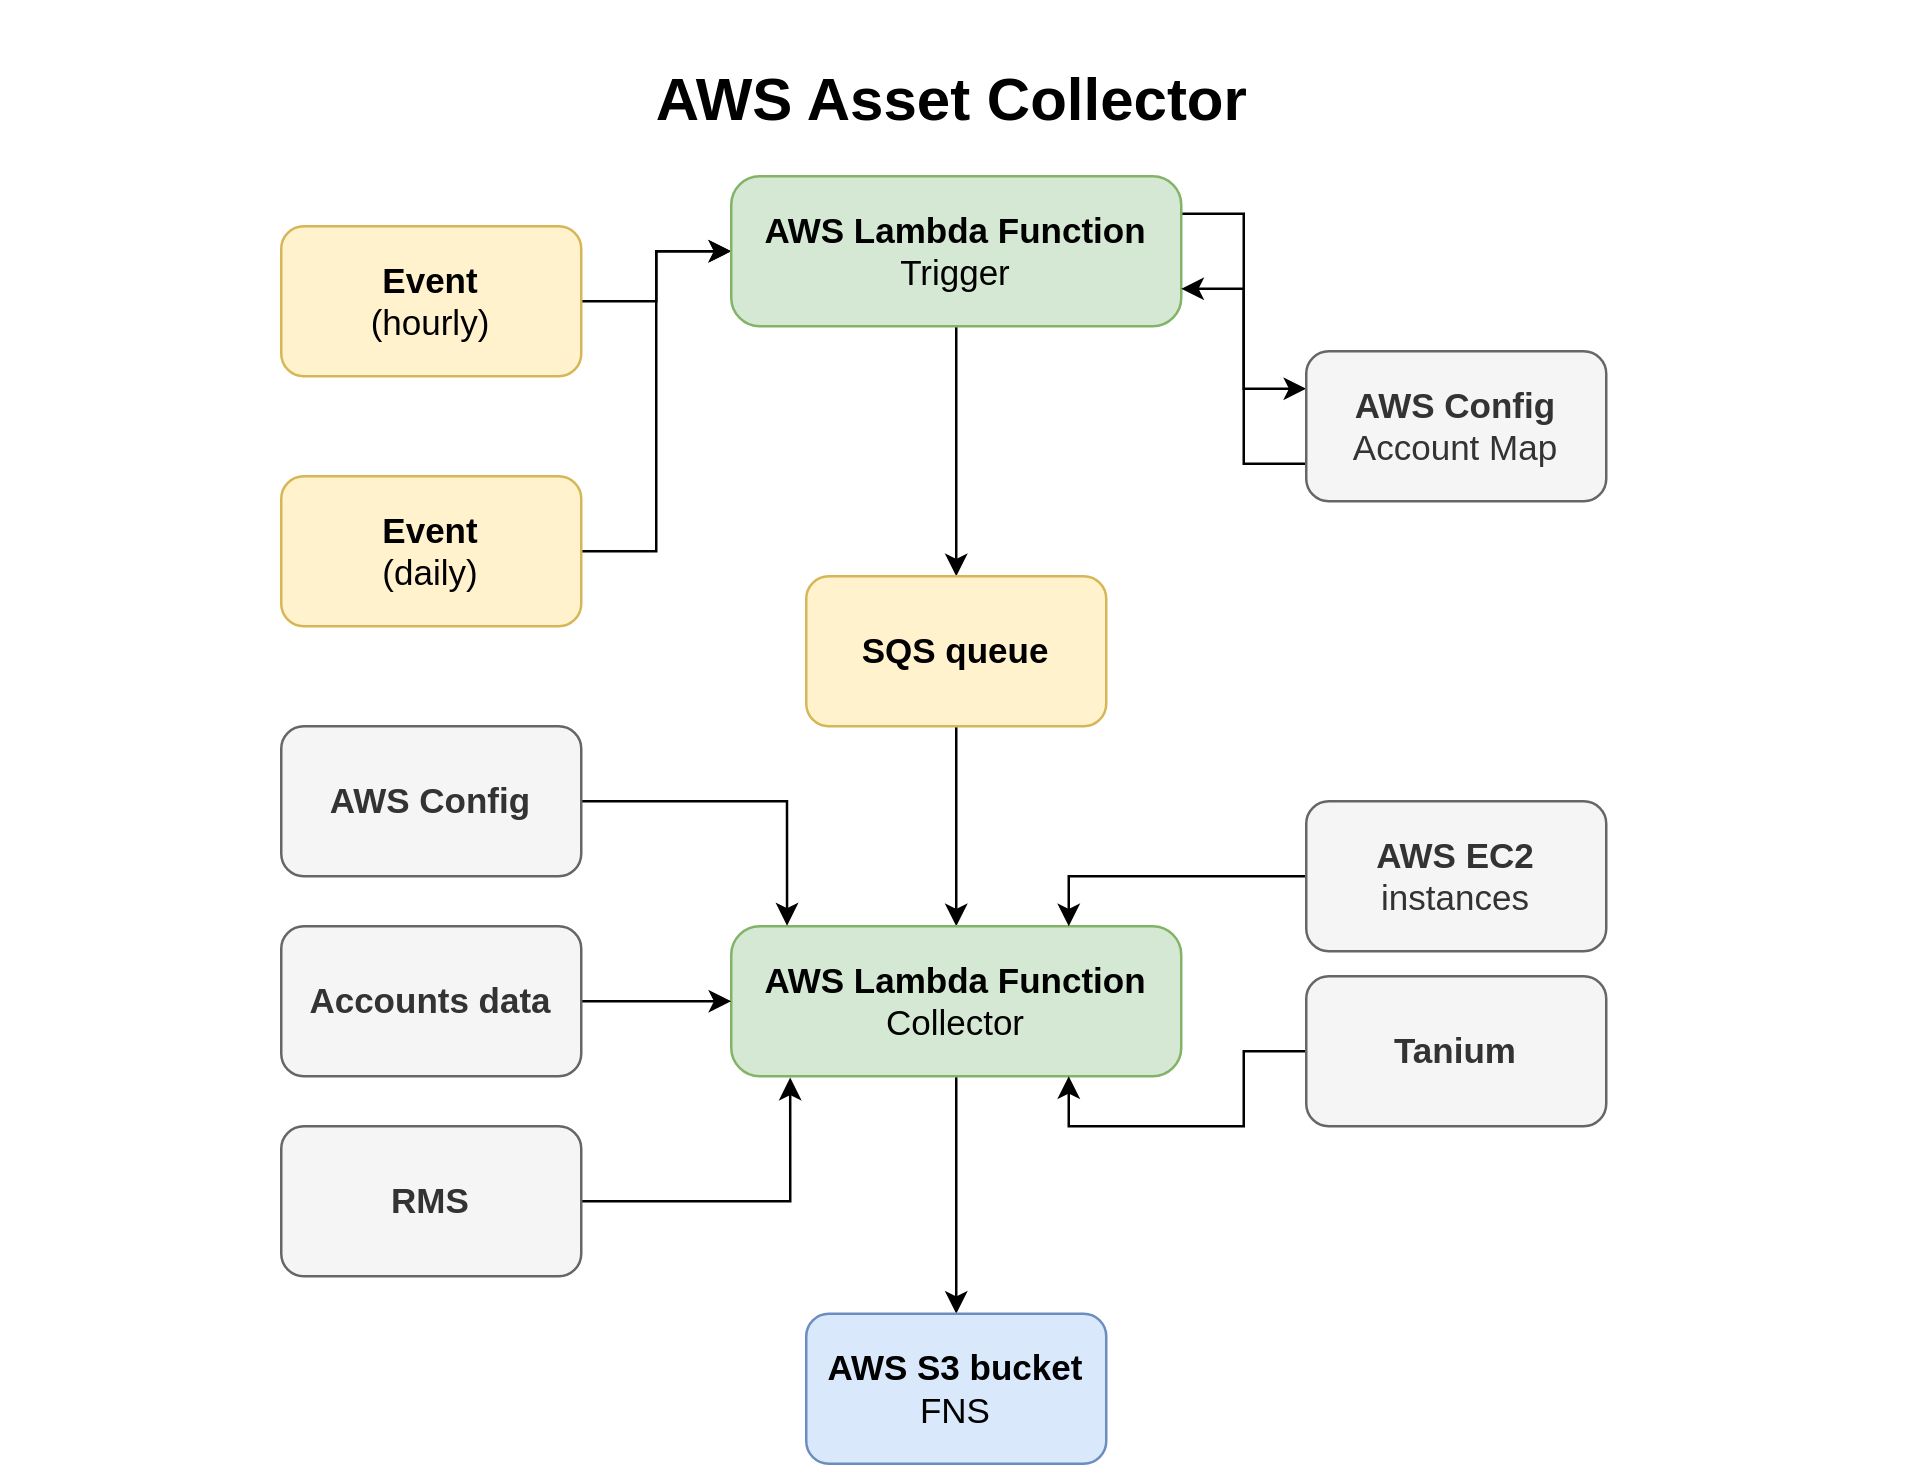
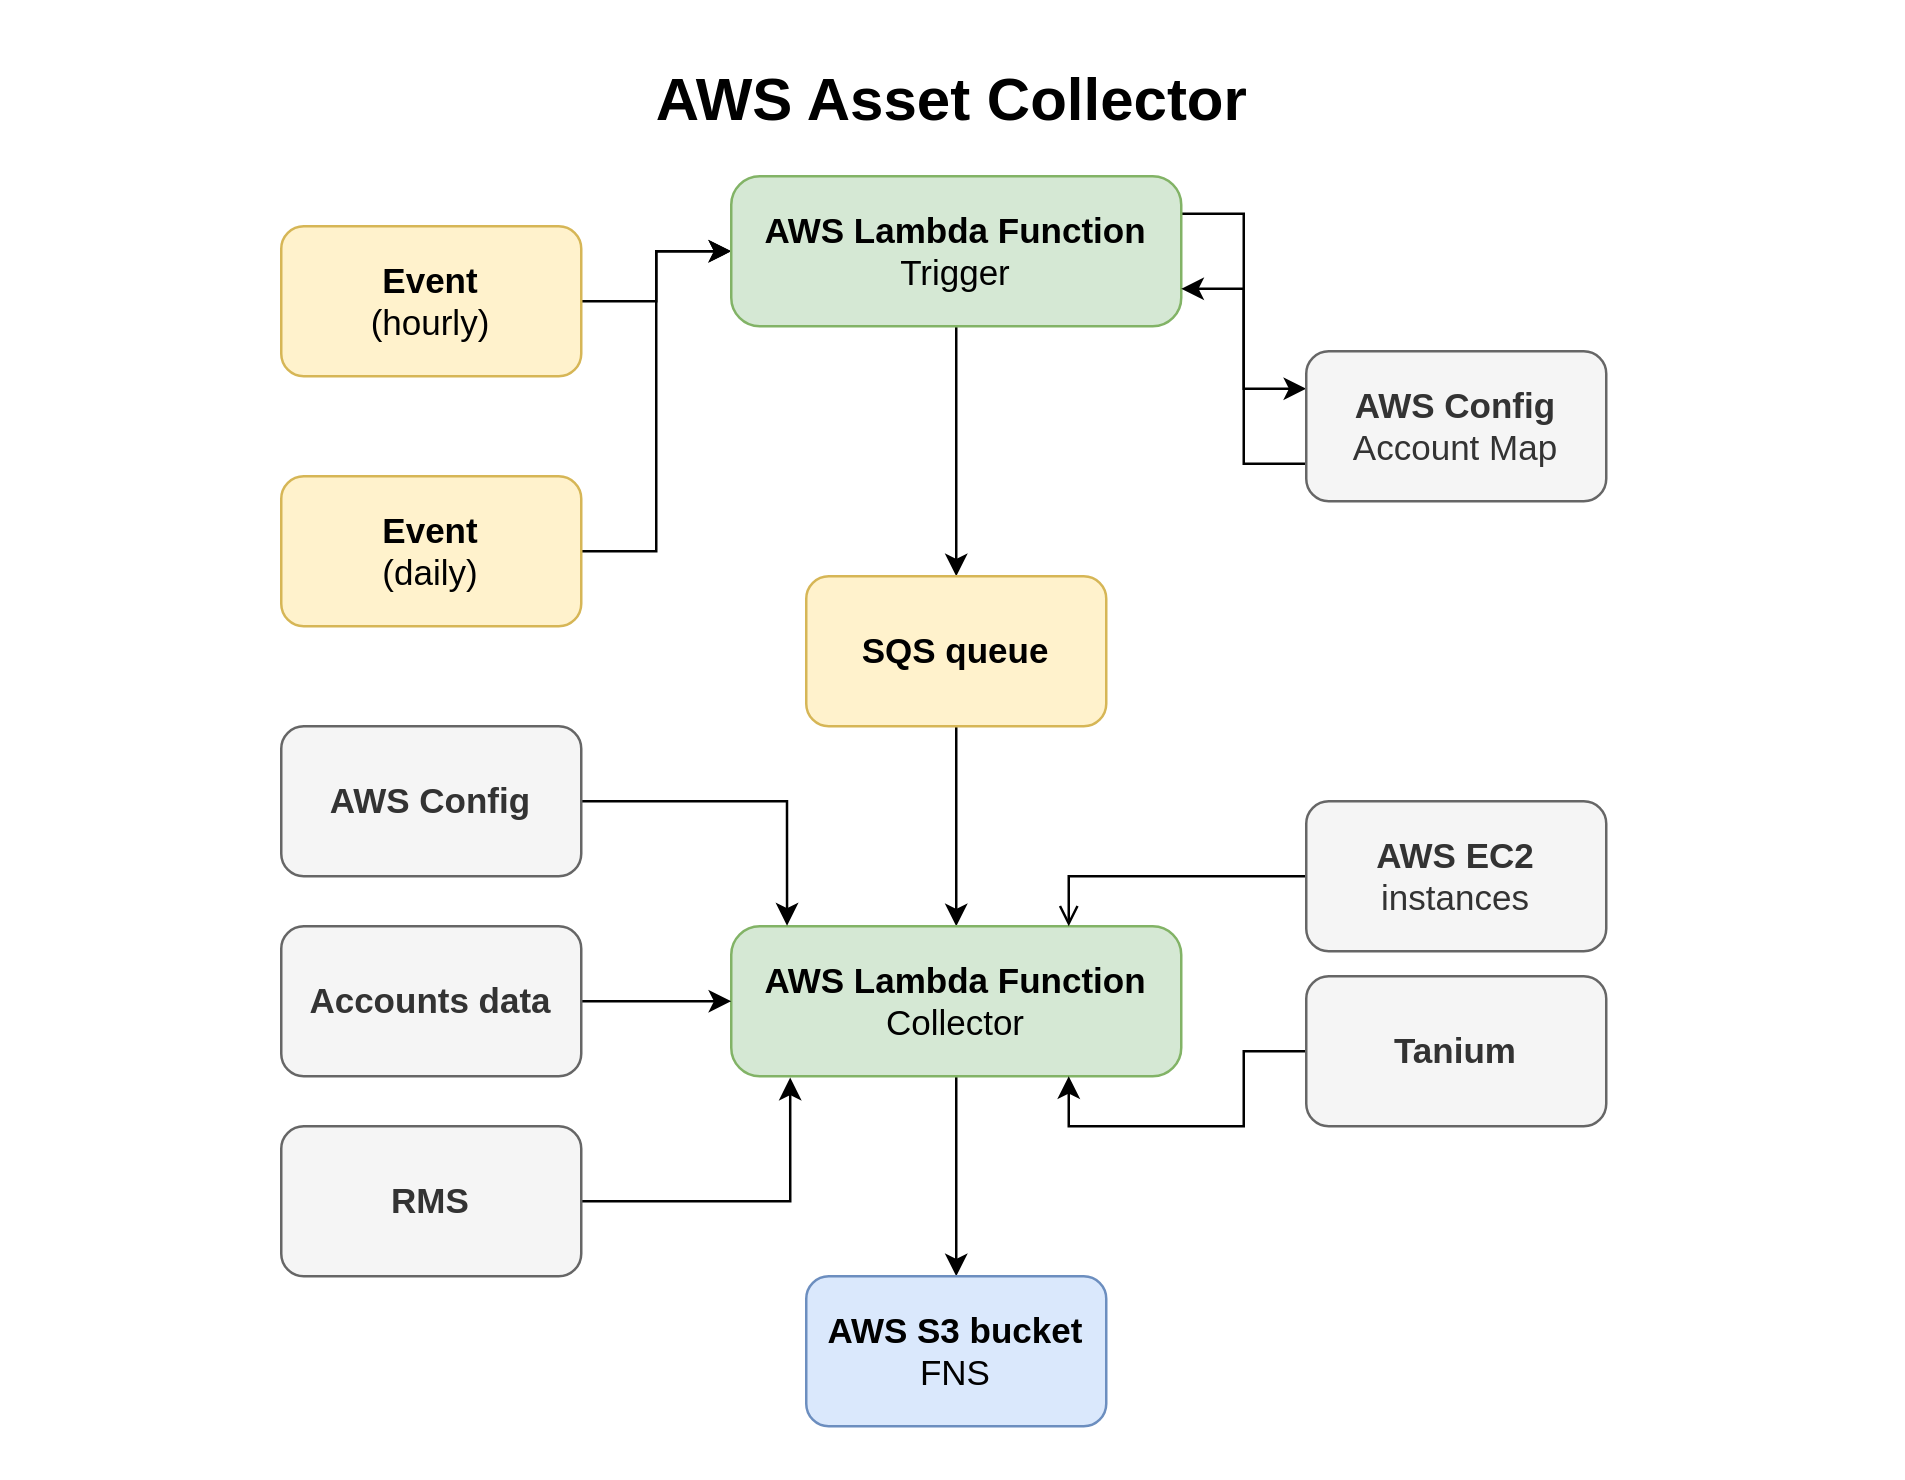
edge "AWS EC2 instances" -> "AWS Lambda Function Collector": arrowhead classic -> open
node "AWS S3 bucket FNS": moved (956, 1389) -> (956, 1351)
